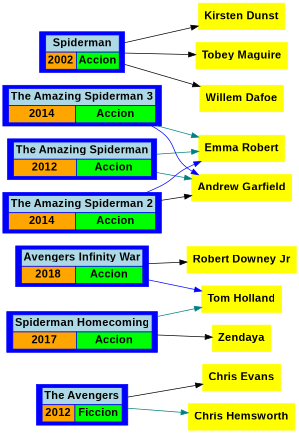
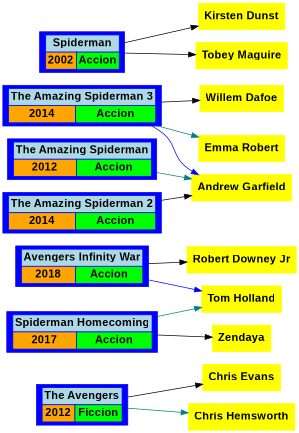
edge "Spiderman" -> "Willem Dafoe": now "The Amazing Spiderman 3" -> "Willem Dafoe"
edge "The Amazing Spiderman" -> "Emma Robert": removed
edge "The Amazing Spiderman 2" -> "Emma Robert": removed
